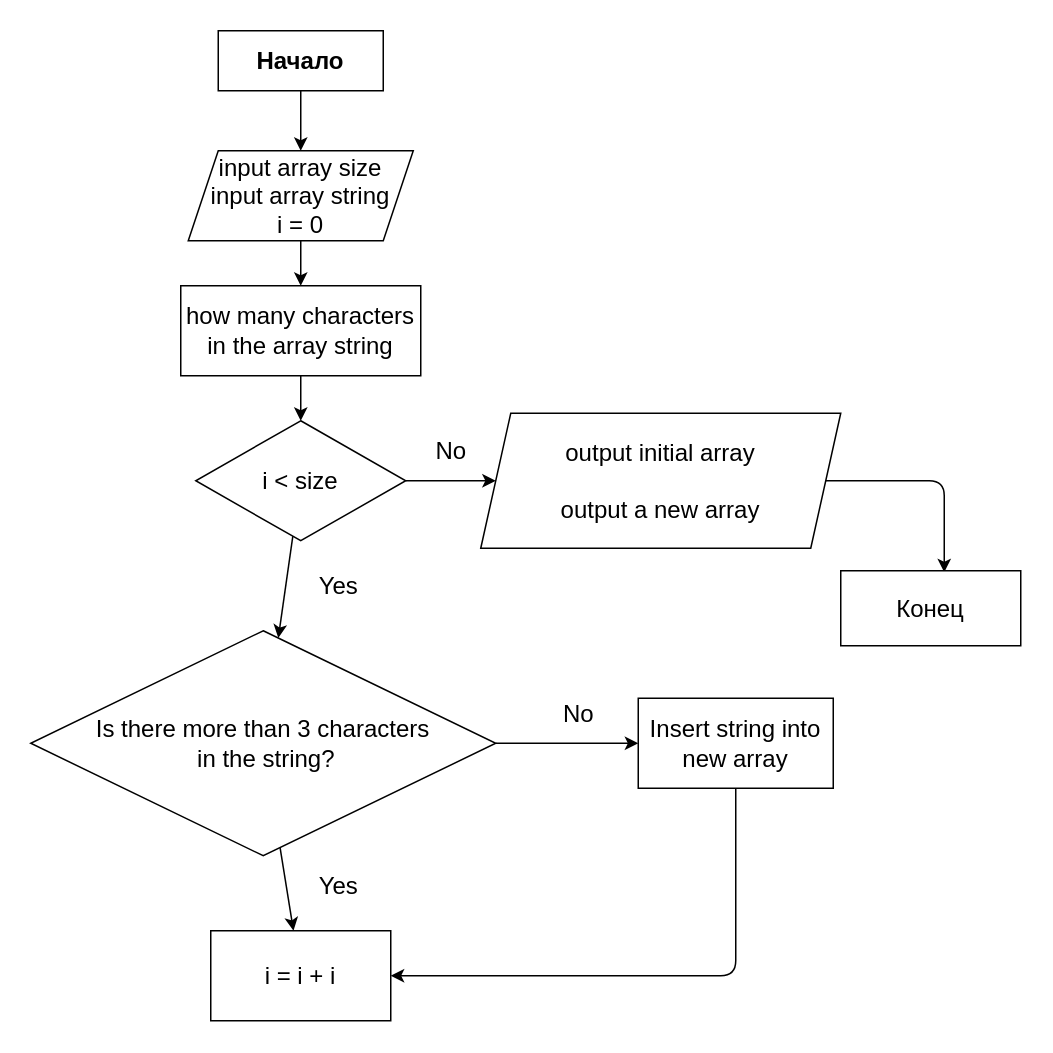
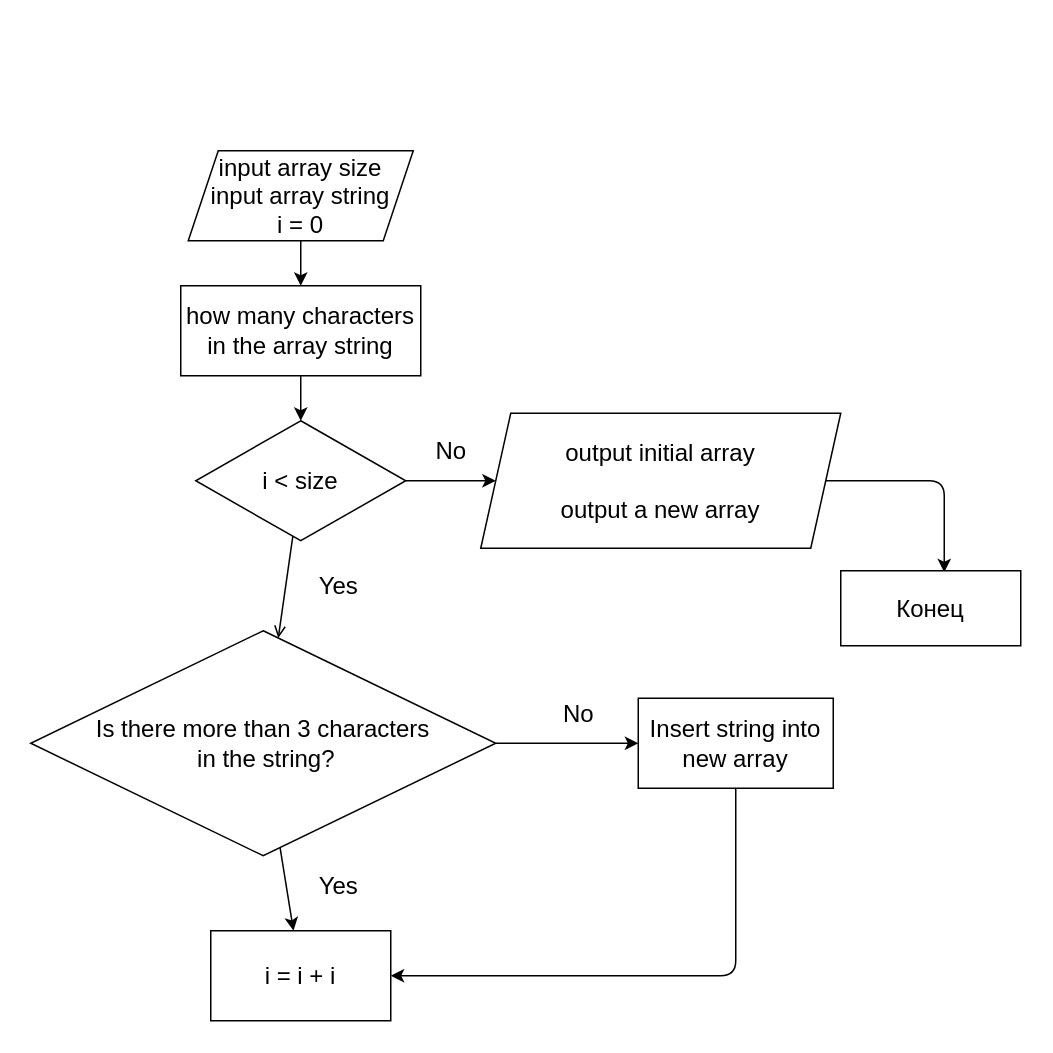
node "Начало": removed
edge "Начало" -> "input array size input array string i = 0": removed
edge "i < size" -> "Is there more than 3 characters in the string?": arrowhead classic -> open
